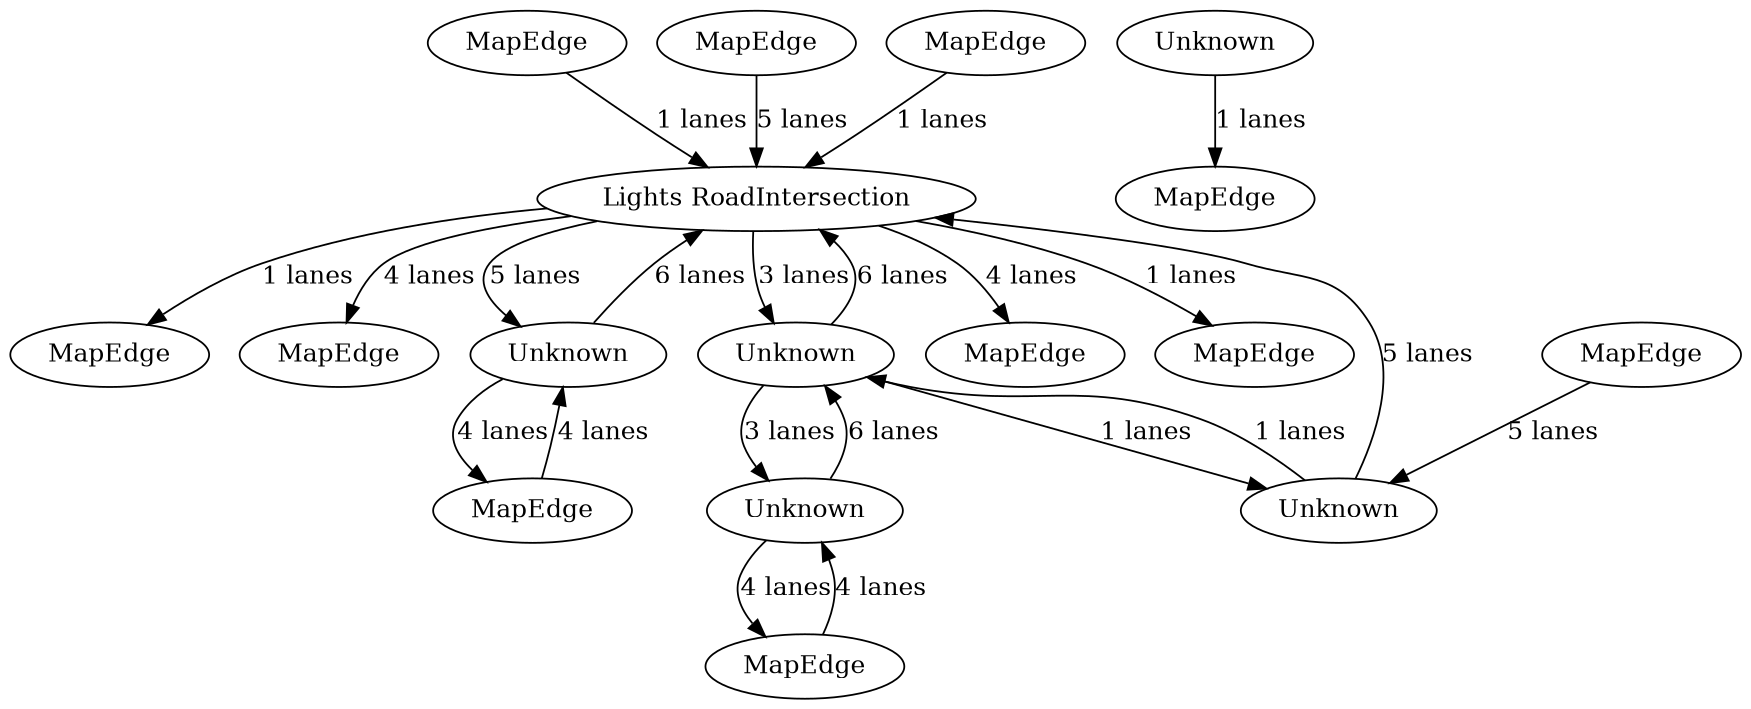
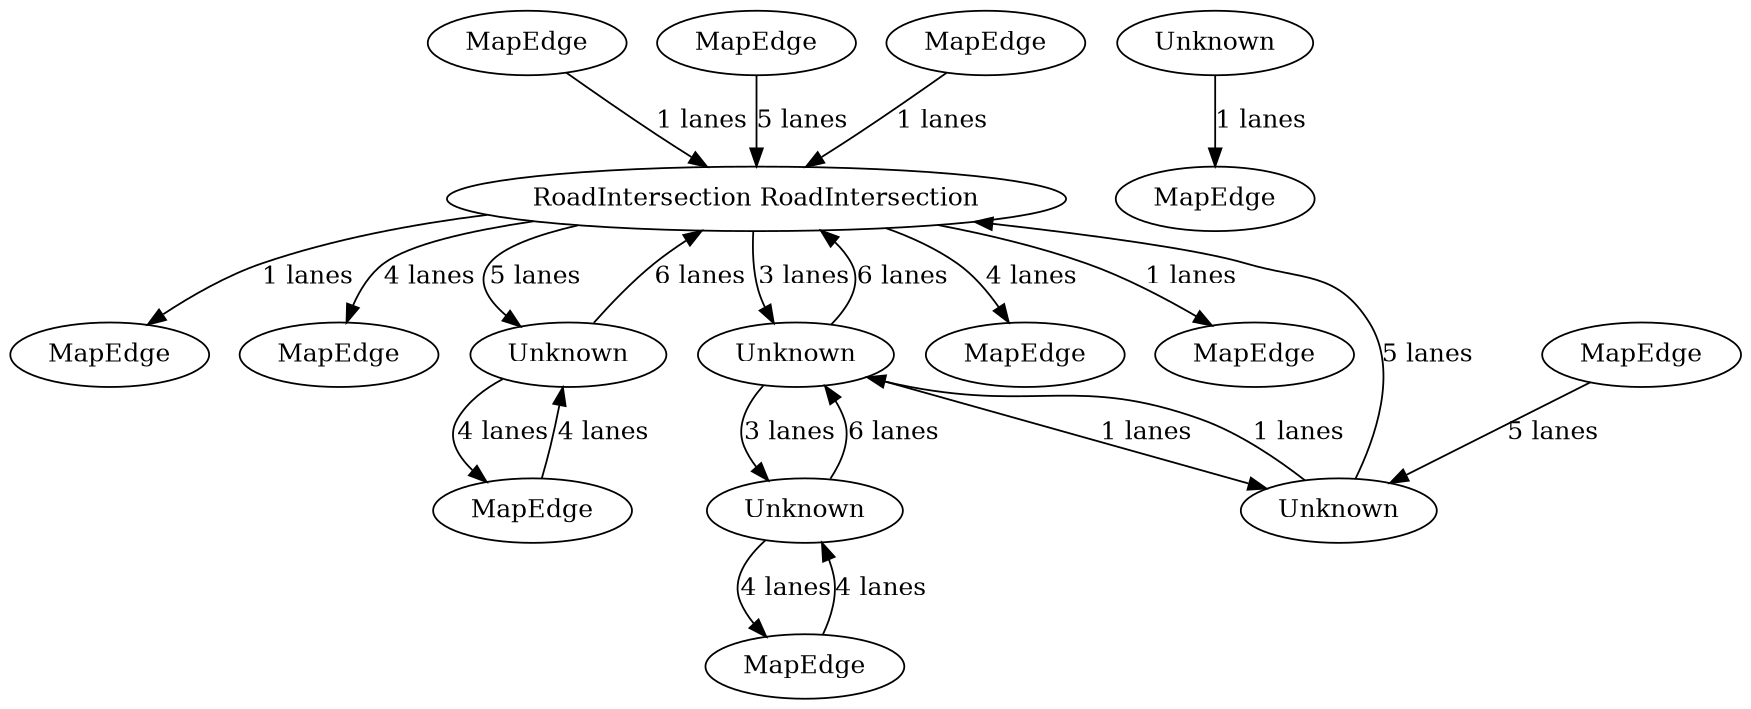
node "Lights RoadIntersection": label "Lights RoadIntersection" -> "RoadIntersection RoadIntersection"
